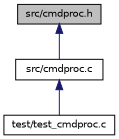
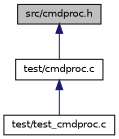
node "src/cmdproc.c": label "src/cmdproc.c" -> "test/cmdproc.c"
